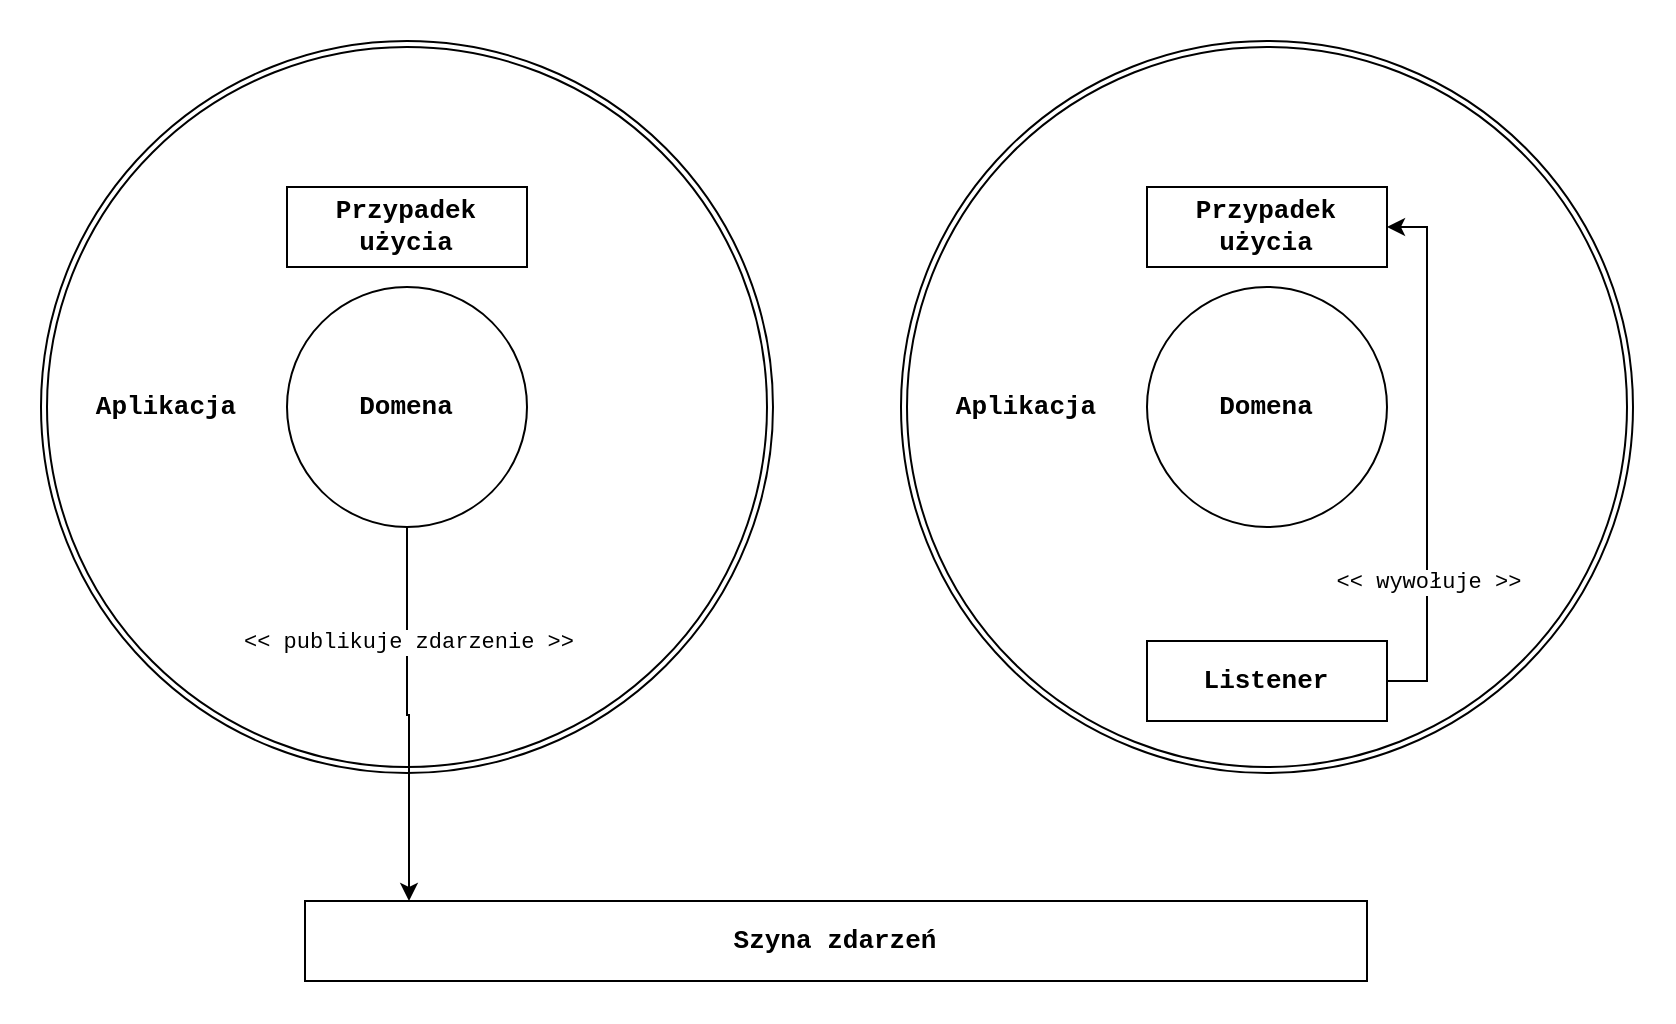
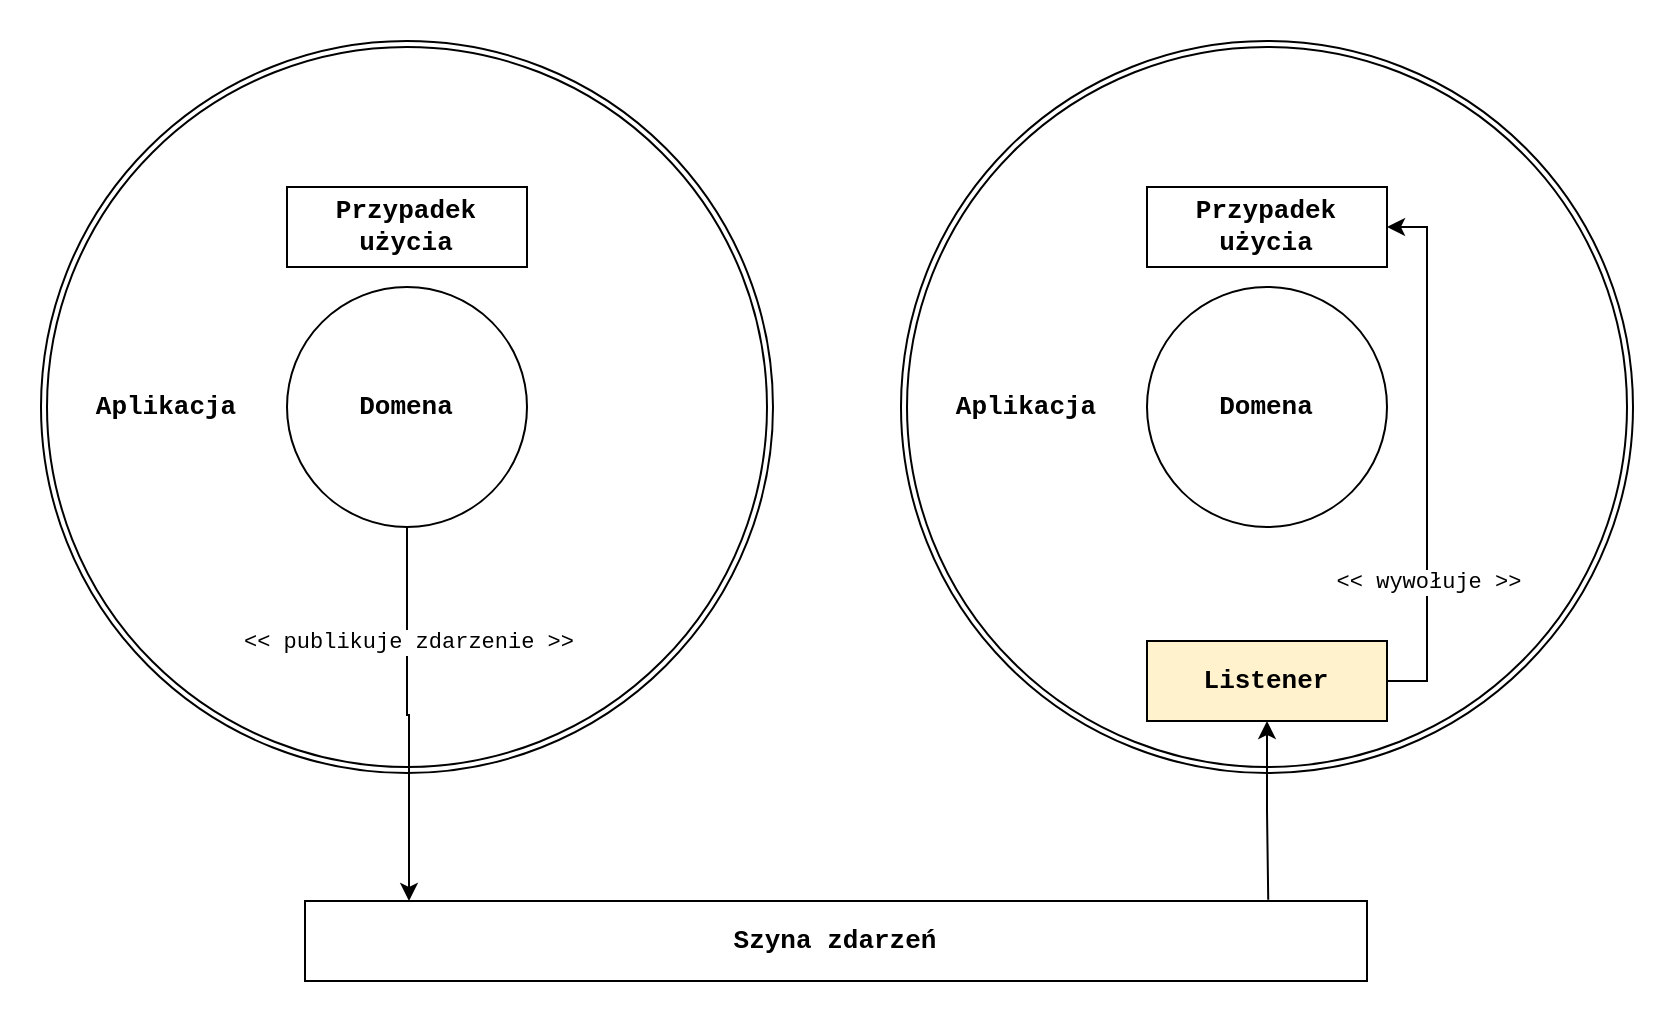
node "Listener": fillcolor #ffffff -> #fff2cc
edge "Szyna zdarzeń" -> "Listener": added
